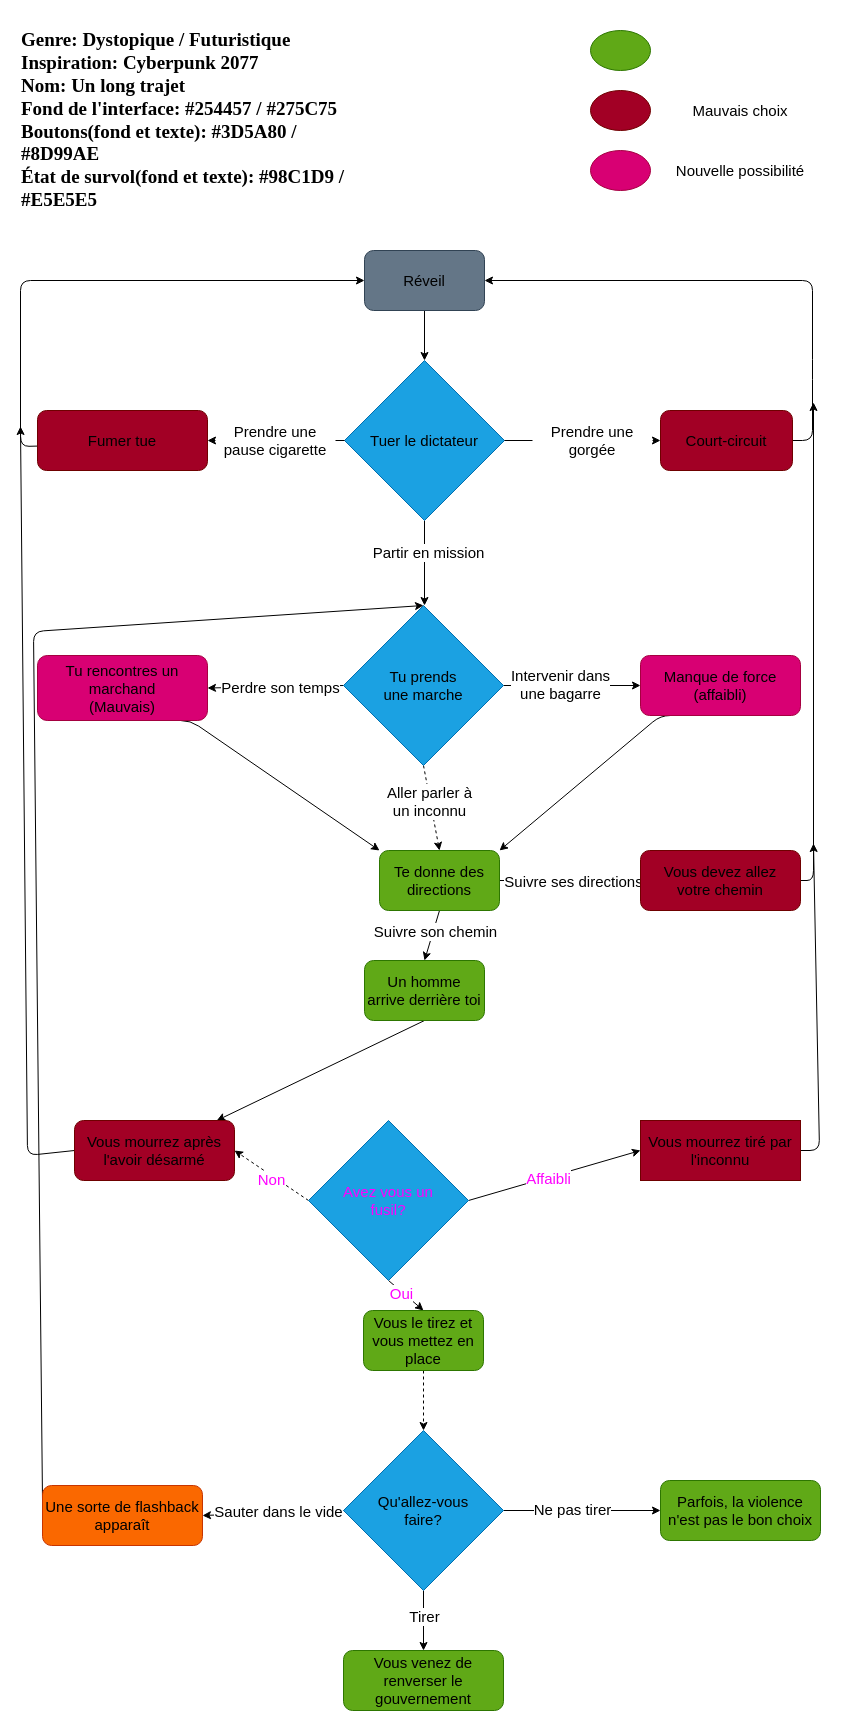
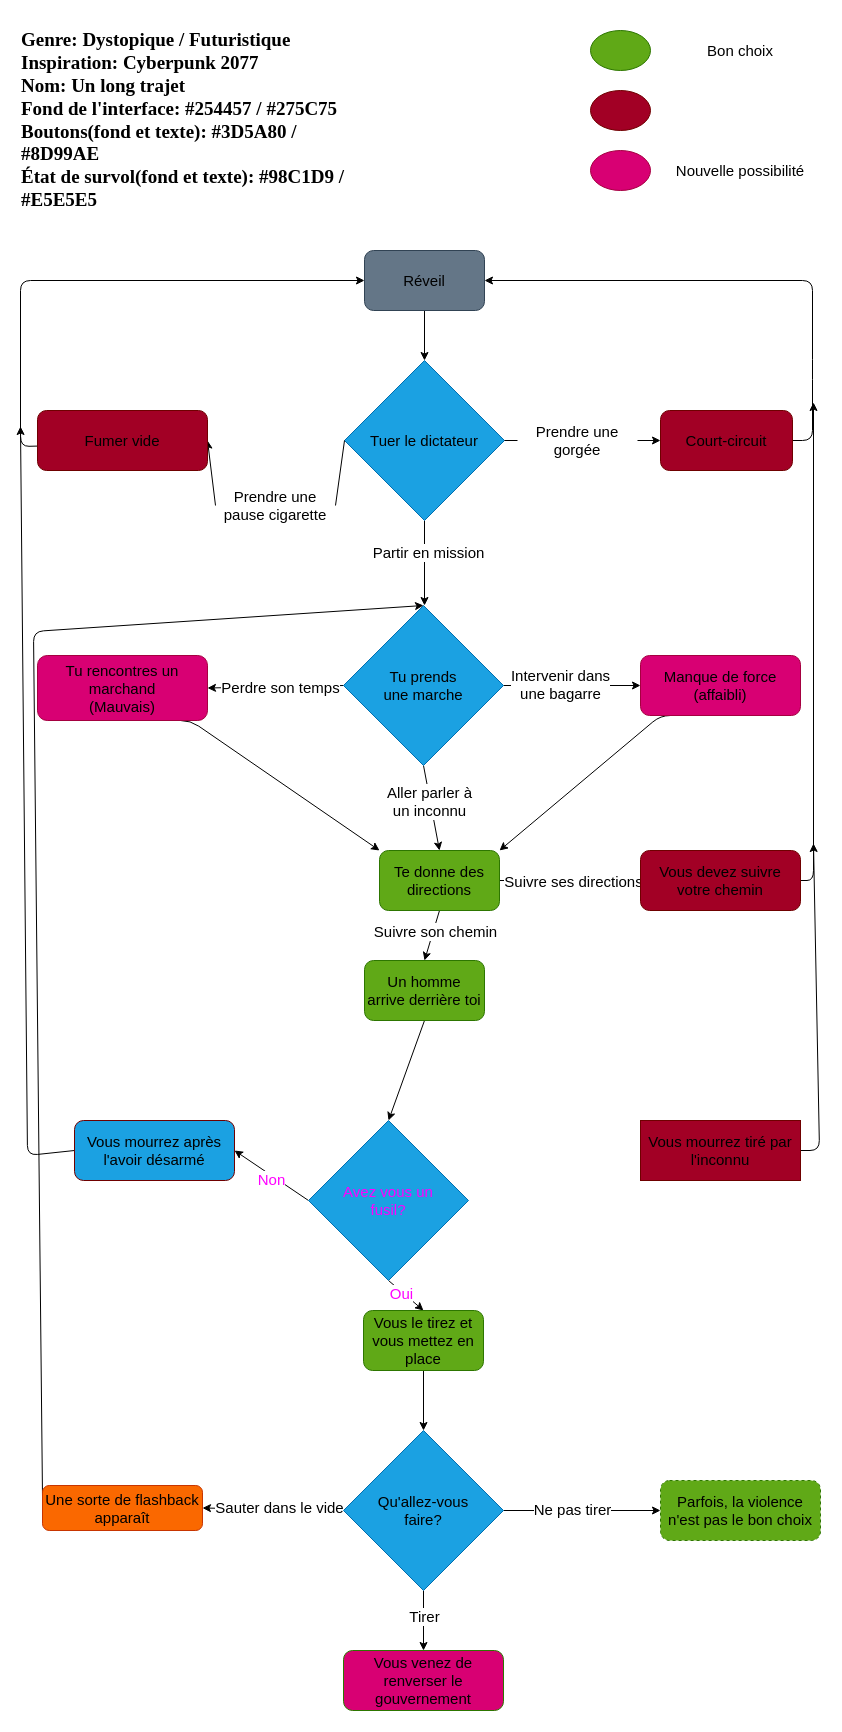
node "Bon choix": added
node "Mauvais choix": removed
node "Fumer tue": label "Fumer tue" -> "Fumer vide"
node "Prendre unepause cigarette": moved (276, 441) -> (276, 506)
node "Prendre une gorgée": moved (593, 441) -> (578, 441)
edge "Tu prends une marche" -> "Te donne des directions": style dashed -> solid
node "Vous devez allez votre chemin": label "Vous devez allez votre chemin" -> "Vous devez suivre votre chemin"
edge "Un homme arrive derrière toi" -> "Vous mourrez après l'avoir désarmé": now "Un homme arrive derrière toi" -> "Avez vous un fusil?"
node "Vous mourrez après l'avoir désarmé": fillcolor #a20025 -> #1ba1e2
edge "Avez vous un fusil?" -> "Vous mourrez après l'avoir désarmé": style dashed -> solid
edge "Avez vous un fusil?" -> "Vous mourrez tiré par l'inconnu": removed, label "Affaibli"
edge "Vous le tirez et vous mettez en place" -> "Qu'allez-vous faire?": style dashed -> solid
node "Parfois, la violence n'est pas le bon choix": style solid -> dashed
node "Une sorte de flashback apparaît": size 160x60 -> 160x45
node "Vous venez de renverser le gouvernement": fillcolor #60a917 -> #d80073
